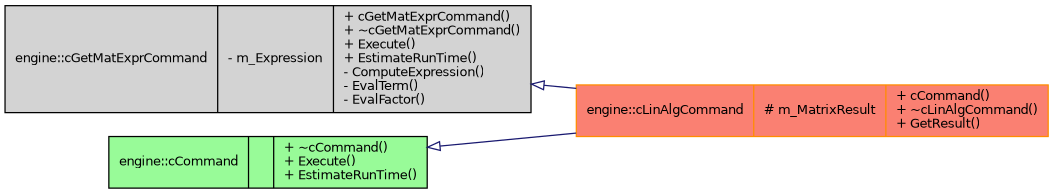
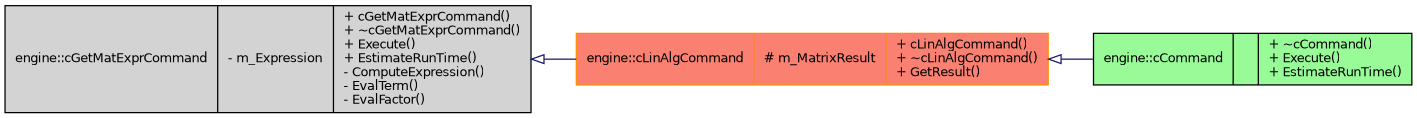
node "engine::cLinAlgCommand": text "+ cCommand()" -> "+ cLinAlgCommand()"
edge "engine::cLinAlgCommand" -> "engine::cCommand": reversed
